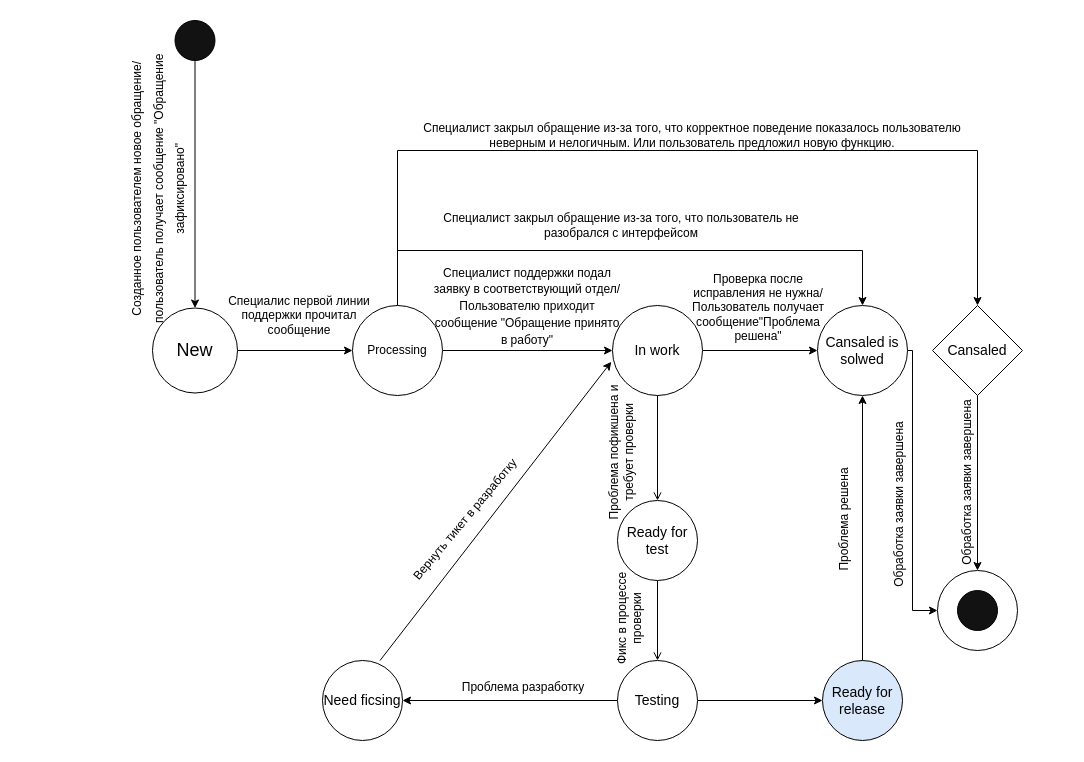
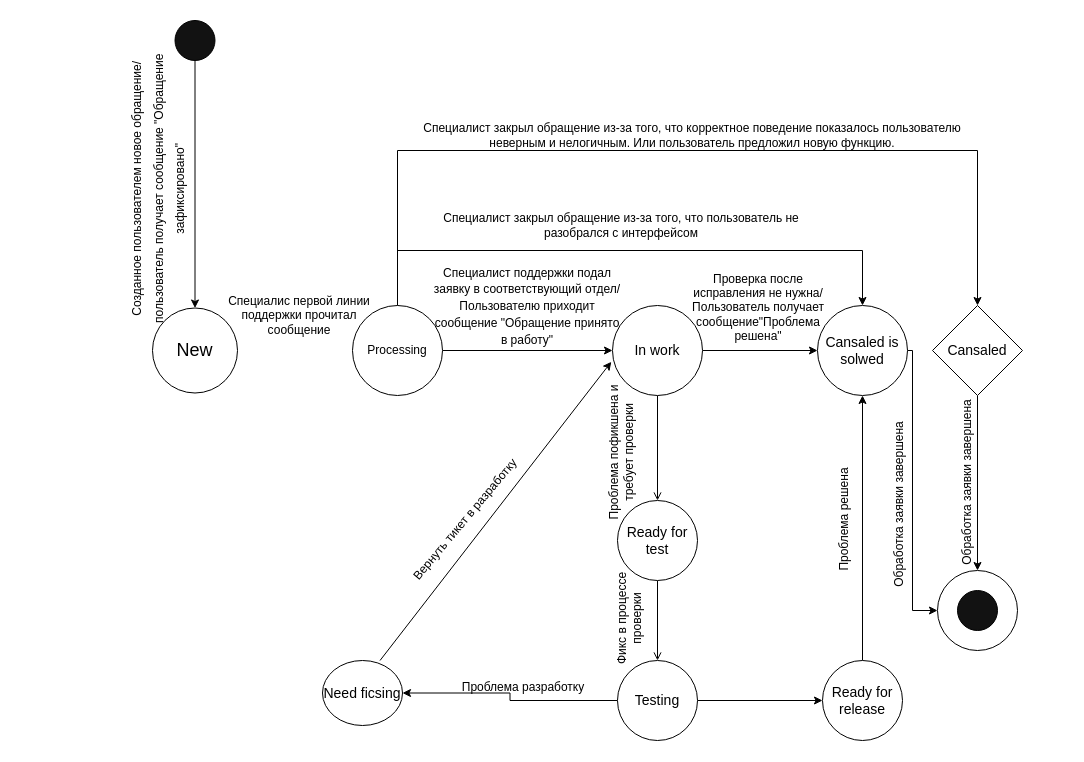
edge "New" -> "Processing": removed
node "Need ficsing": size 80x80 -> 80x65
node "Ready for release": fillcolor #dae8fc -> #ffffff
